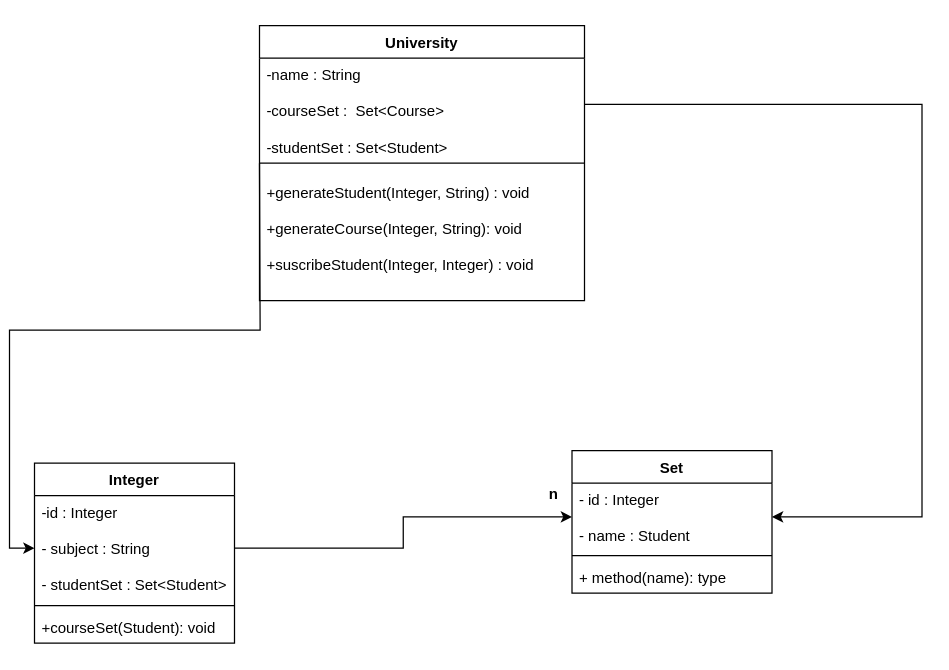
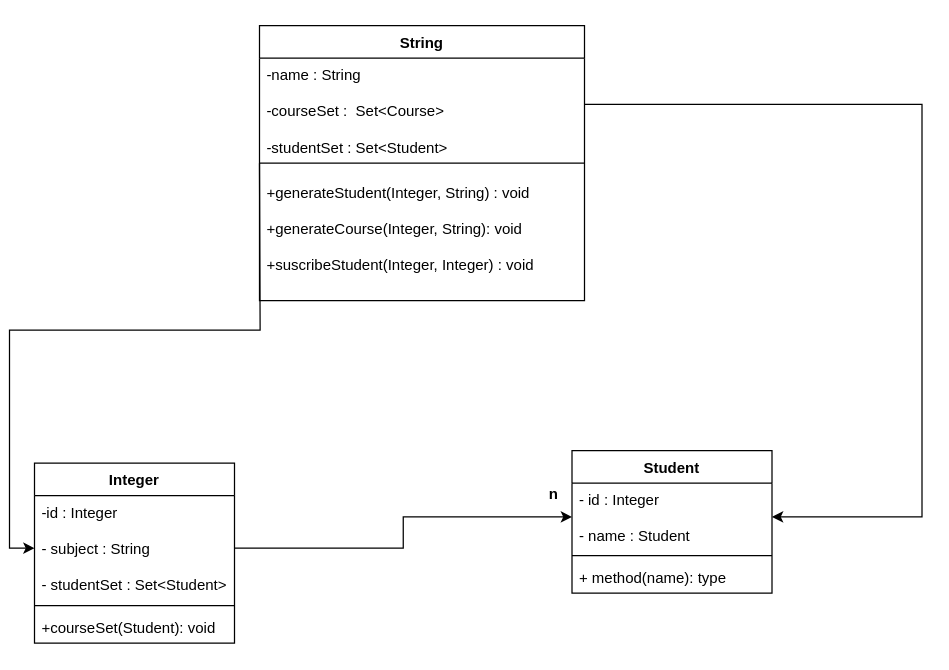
node "University": label "University" -> "String"
node "Set": label "Set" -> "Student"
